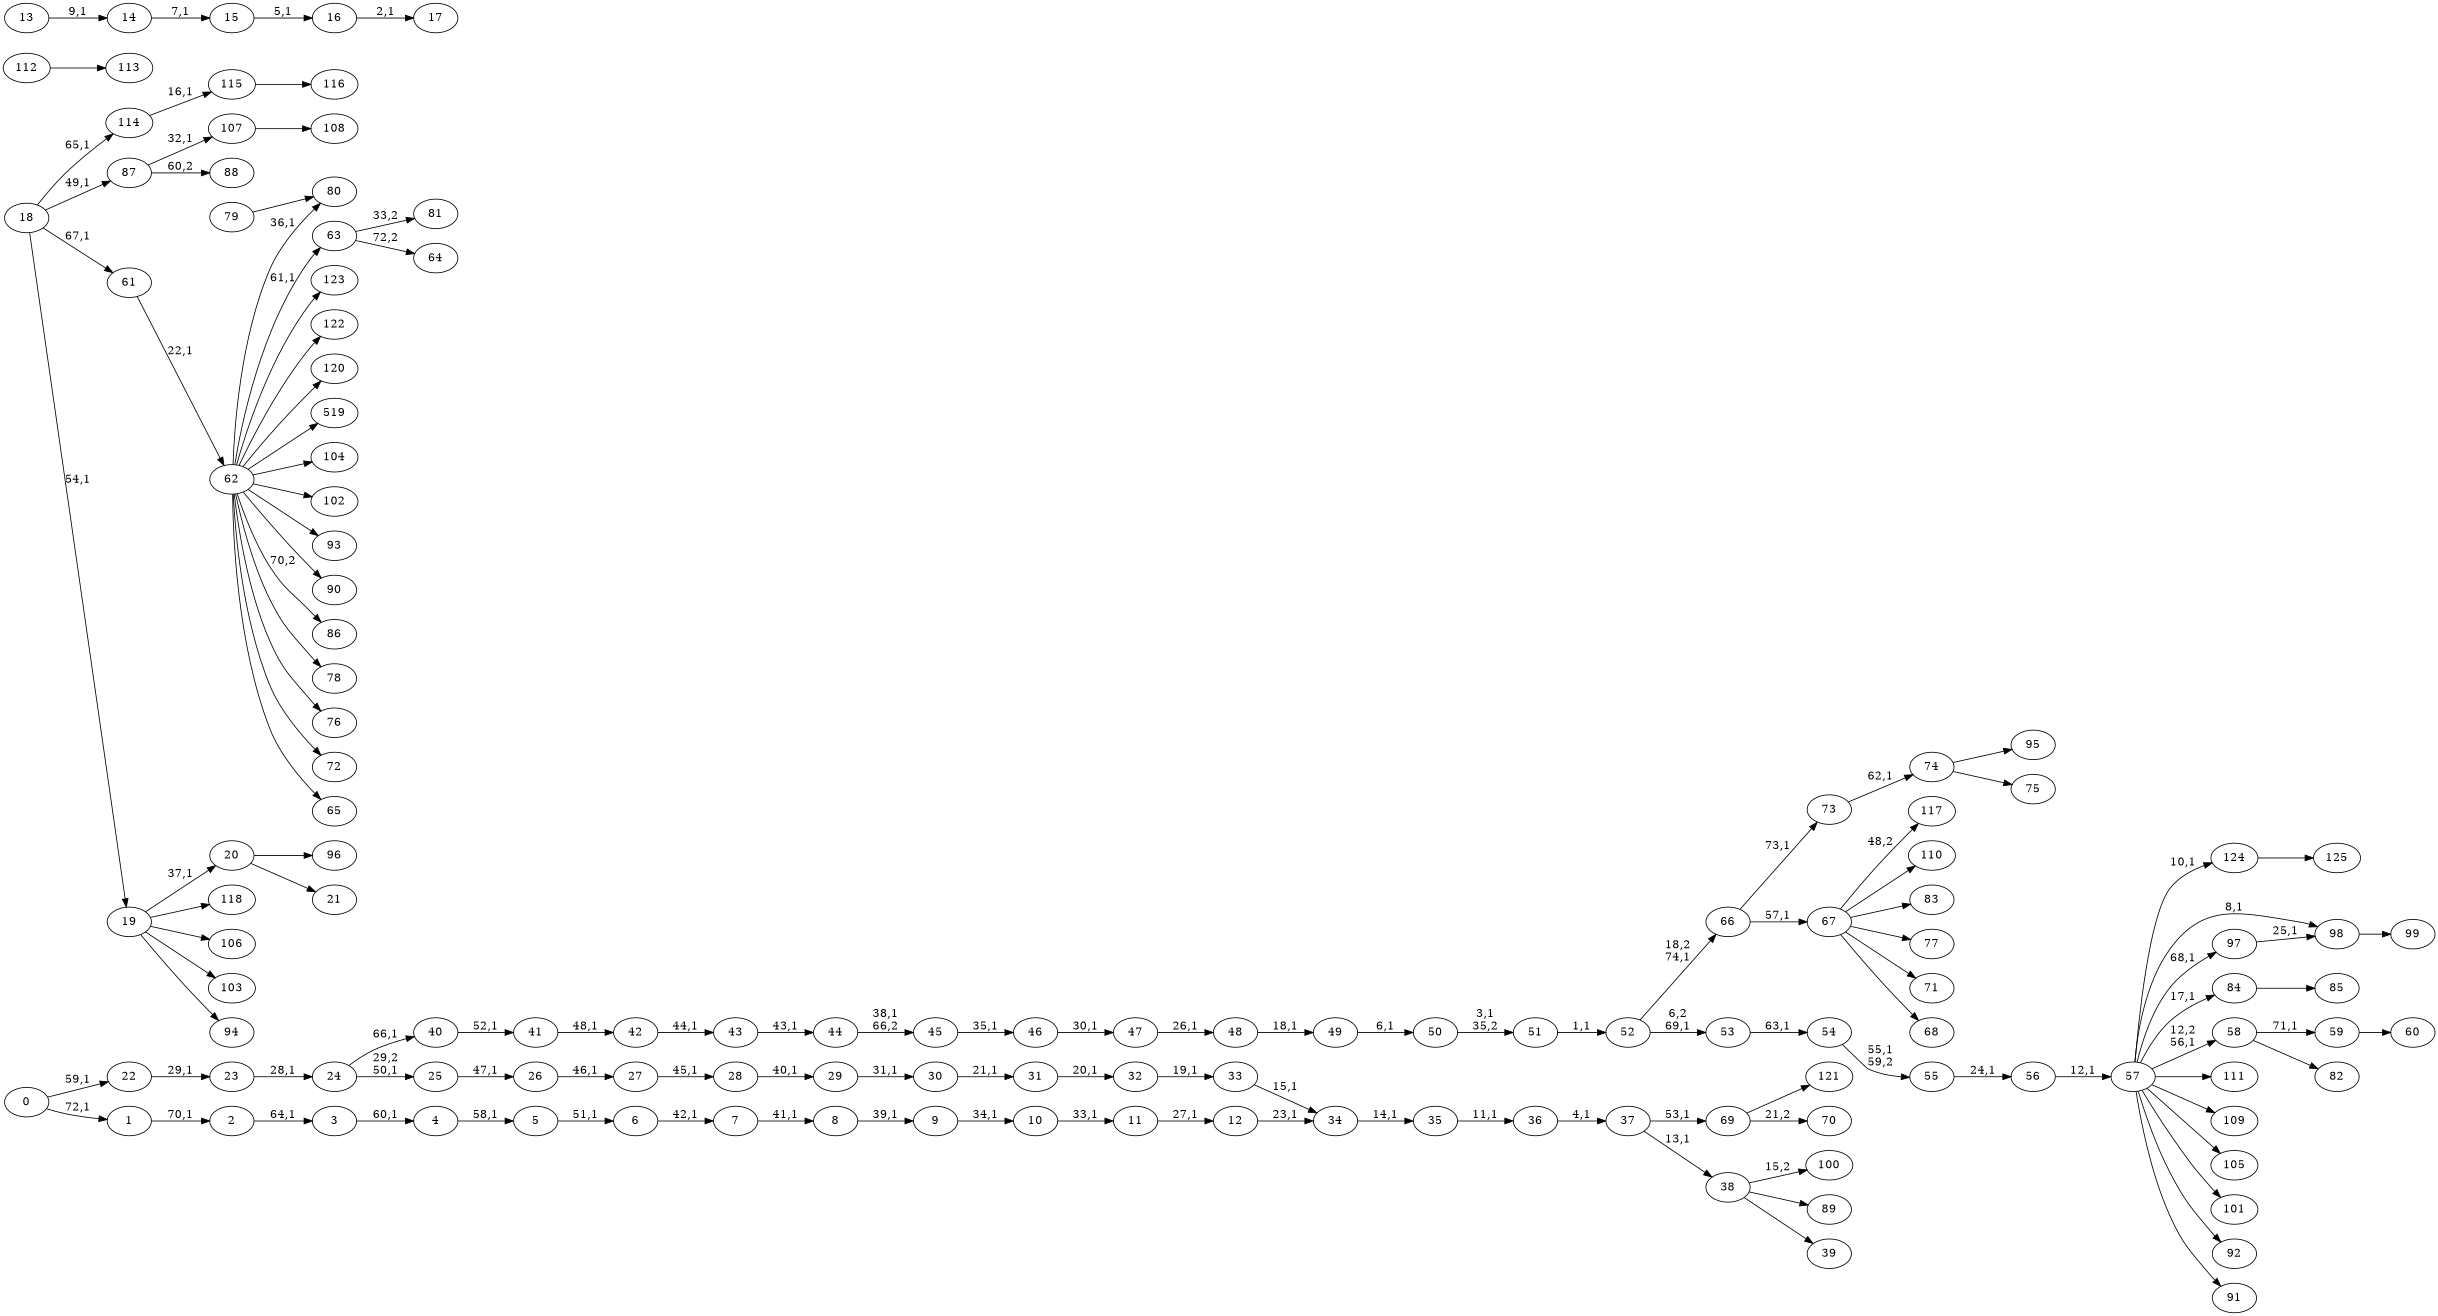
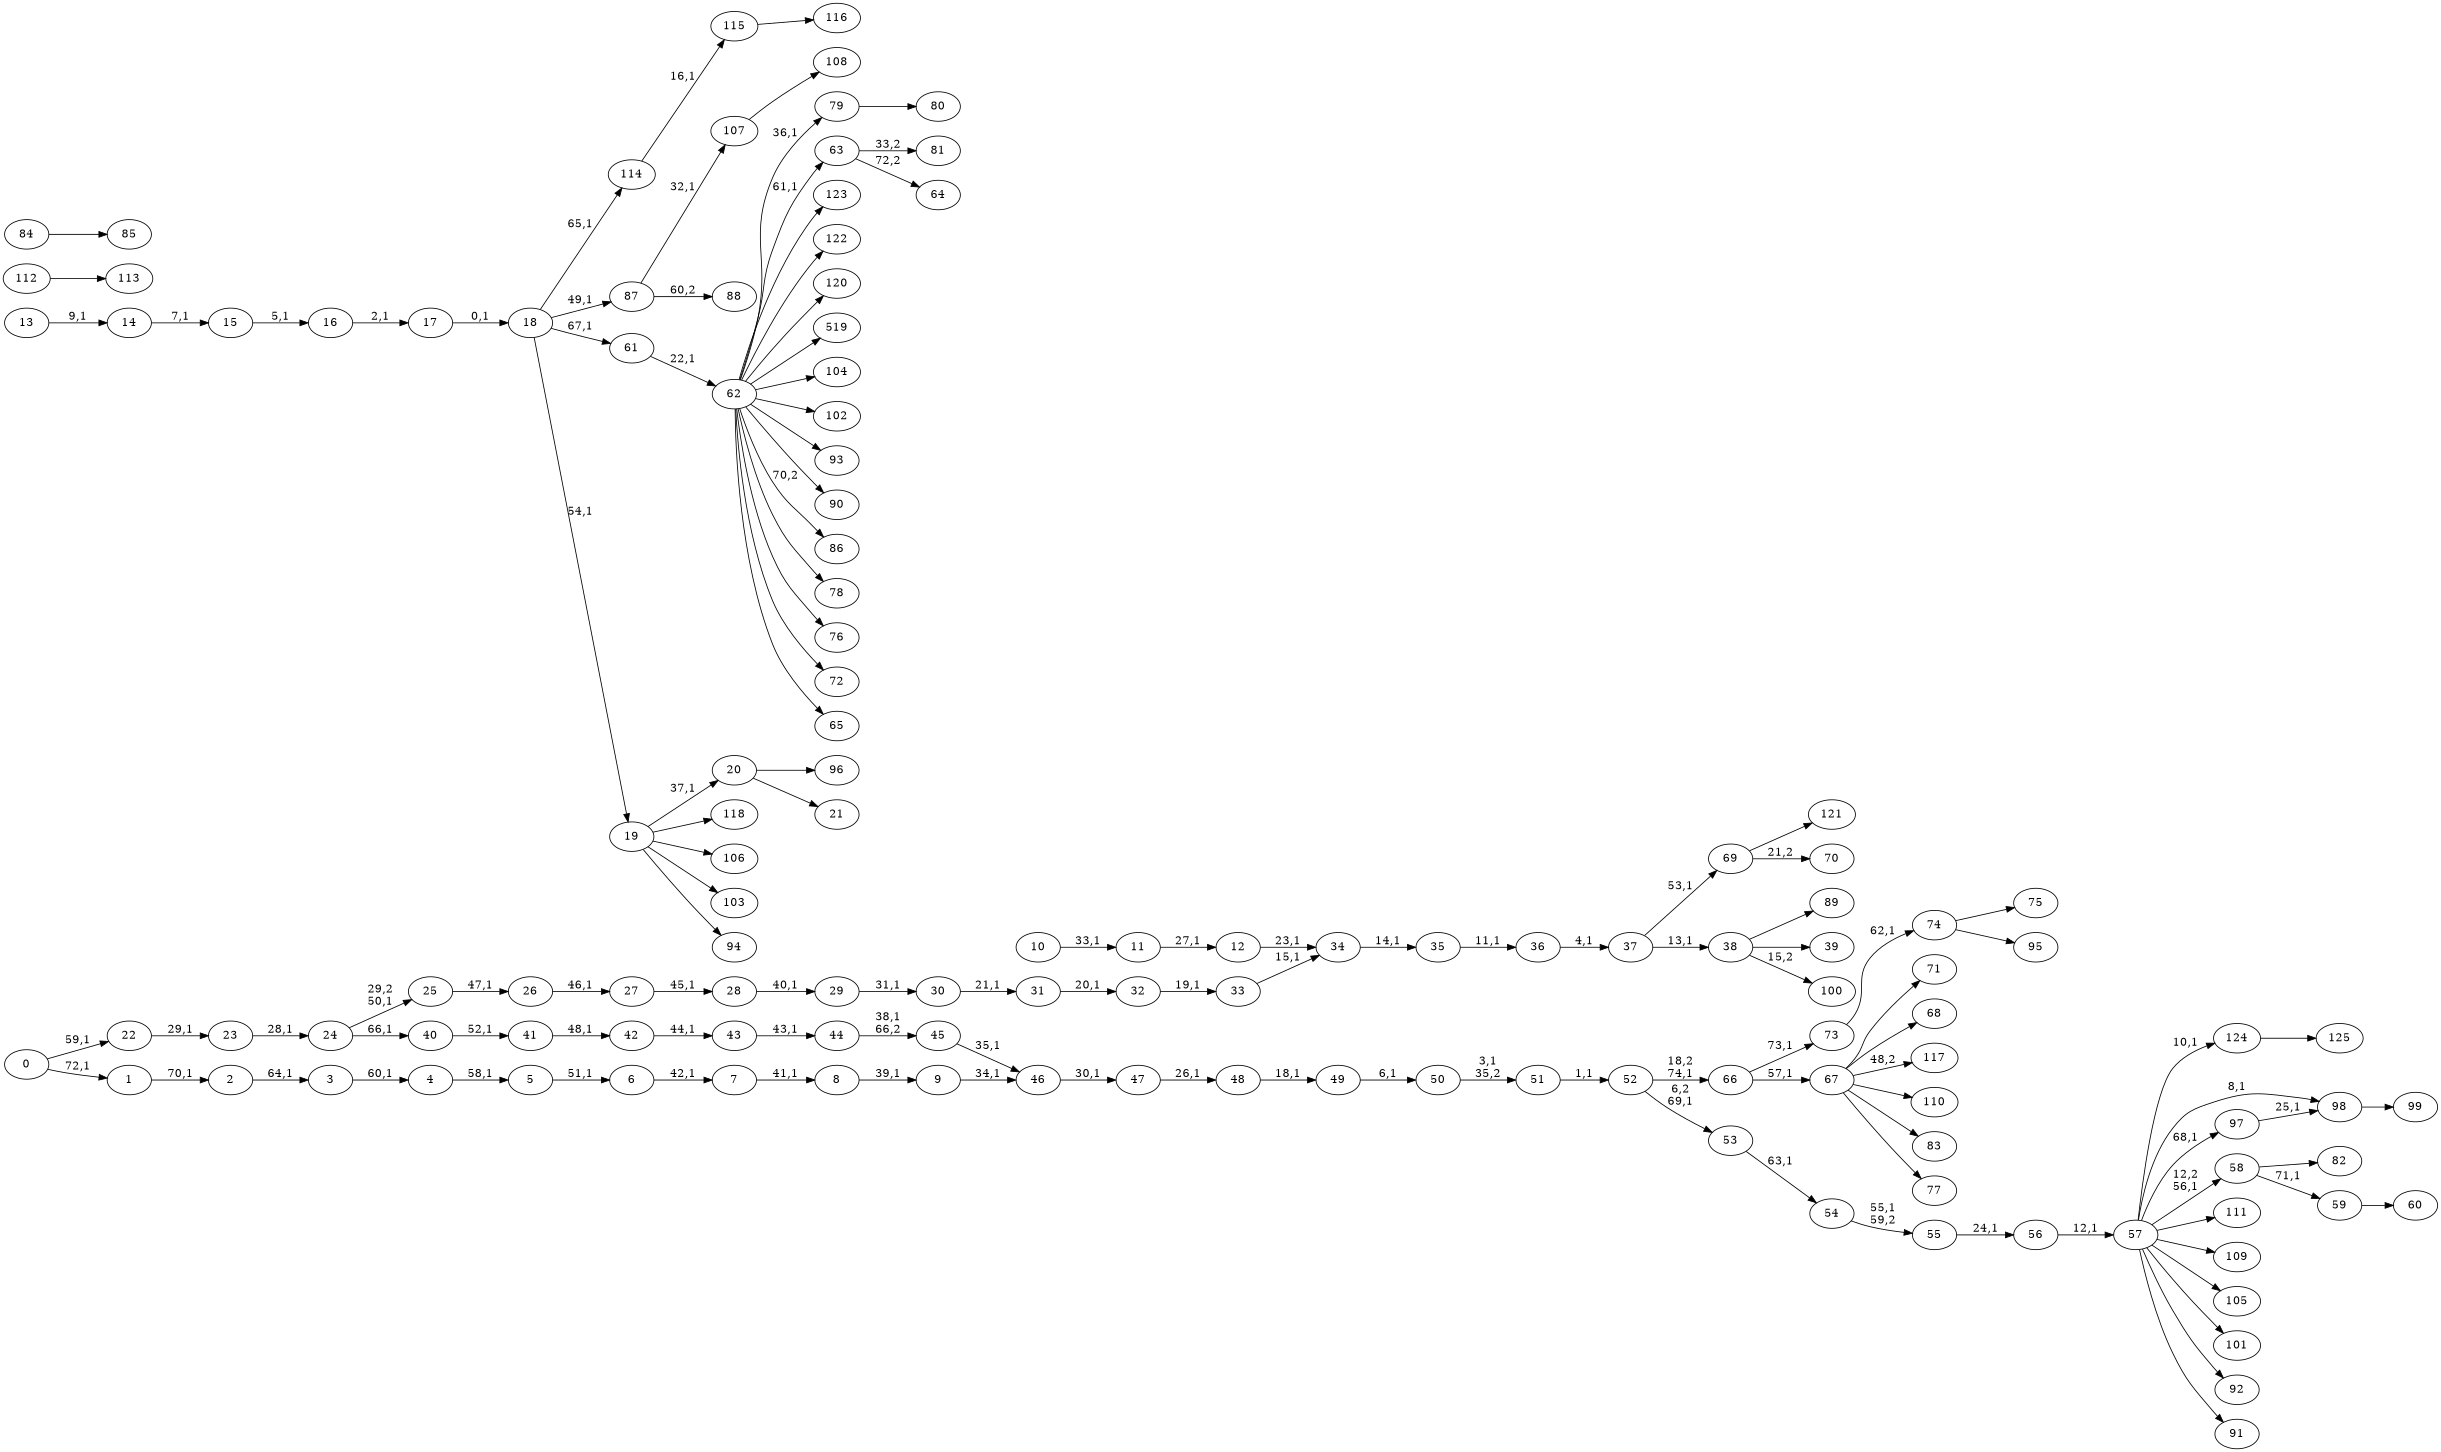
edge "17" -> "18": added, label "0,1"
edge "62" -> "80": now "62" -> "79"
edge "57" -> "84": removed, label "17,1"
edge "9" -> "10": now "9" -> "46"
